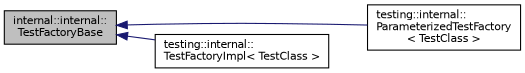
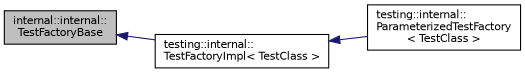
edge "testing::internal:: ParameterizedTestFactory < TestClass >" -> "internal::internal:: TestFactoryBase": now "testing::internal:: ParameterizedTestFactory < TestClass >" -> "testing::internal:: TestFactoryImpl< TestClass >"
